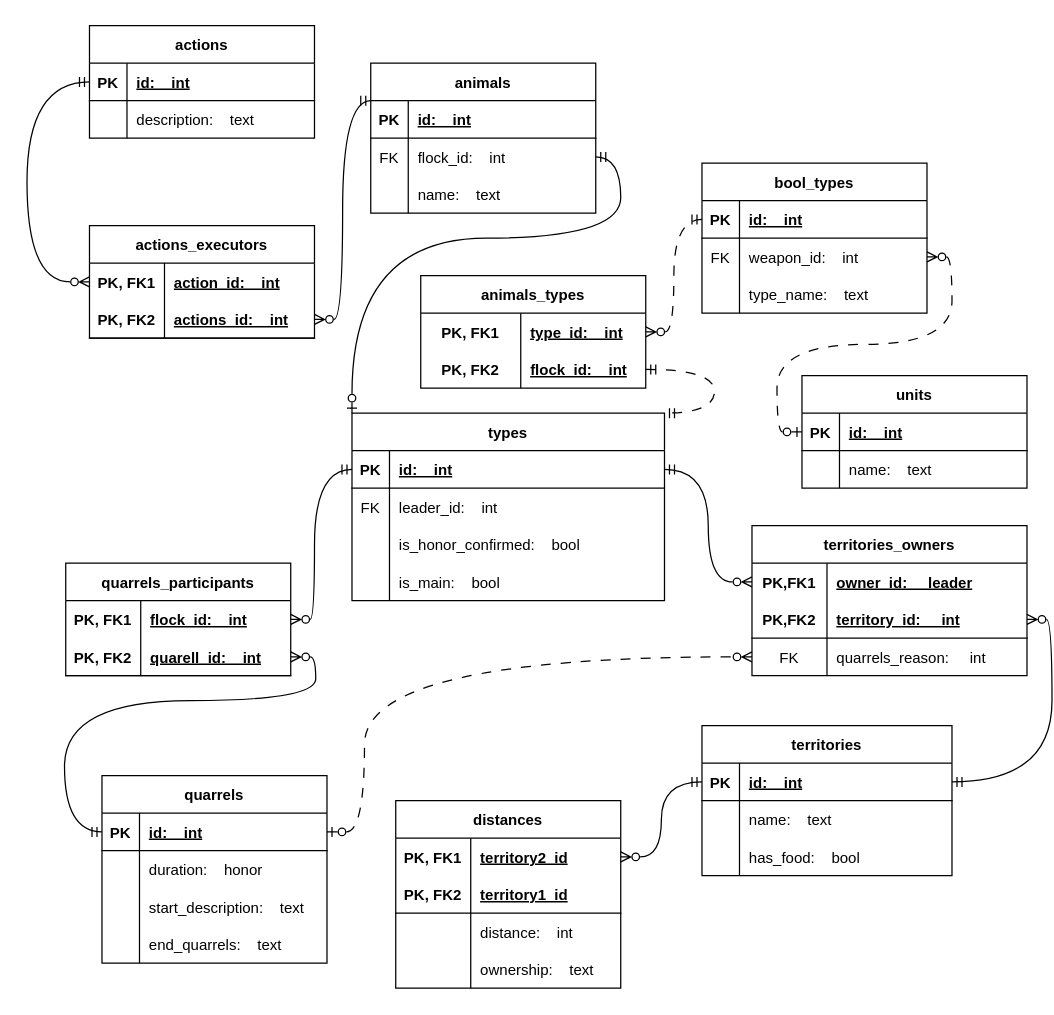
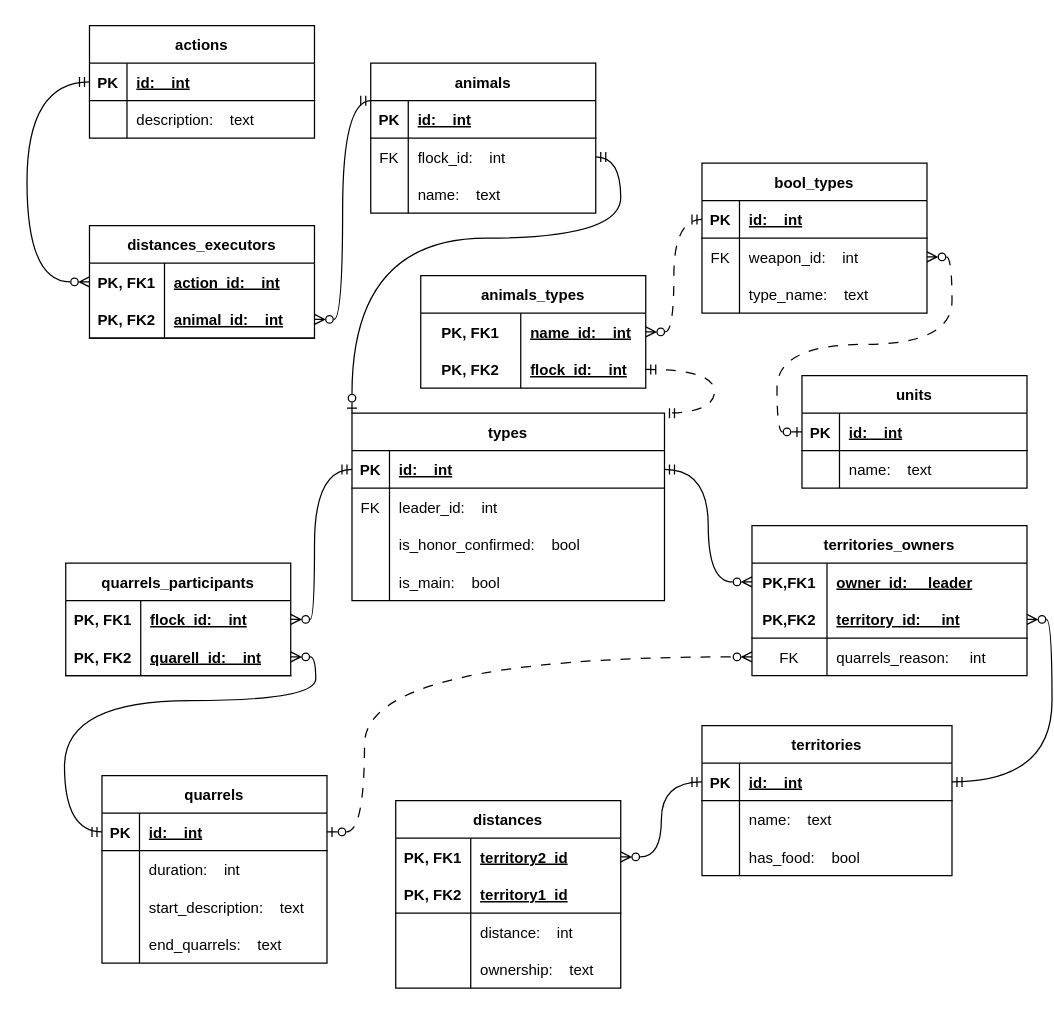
node "actions_executors": label "actions_executors" -> "distances_executors"
node "actions_id: int": label "actions_id: int" -> "animal_id: int"
node "type_id: int": label "type_id: int" -> "name_id: int"
node "duration: honor": label "duration: honor" -> "duration: int"
